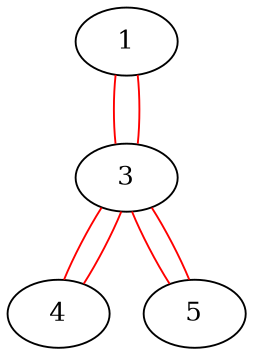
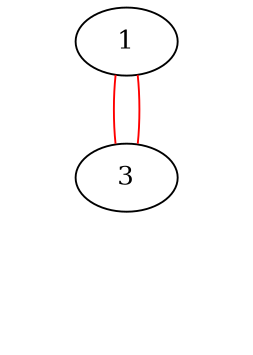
node "4": removed
node "5": removed
